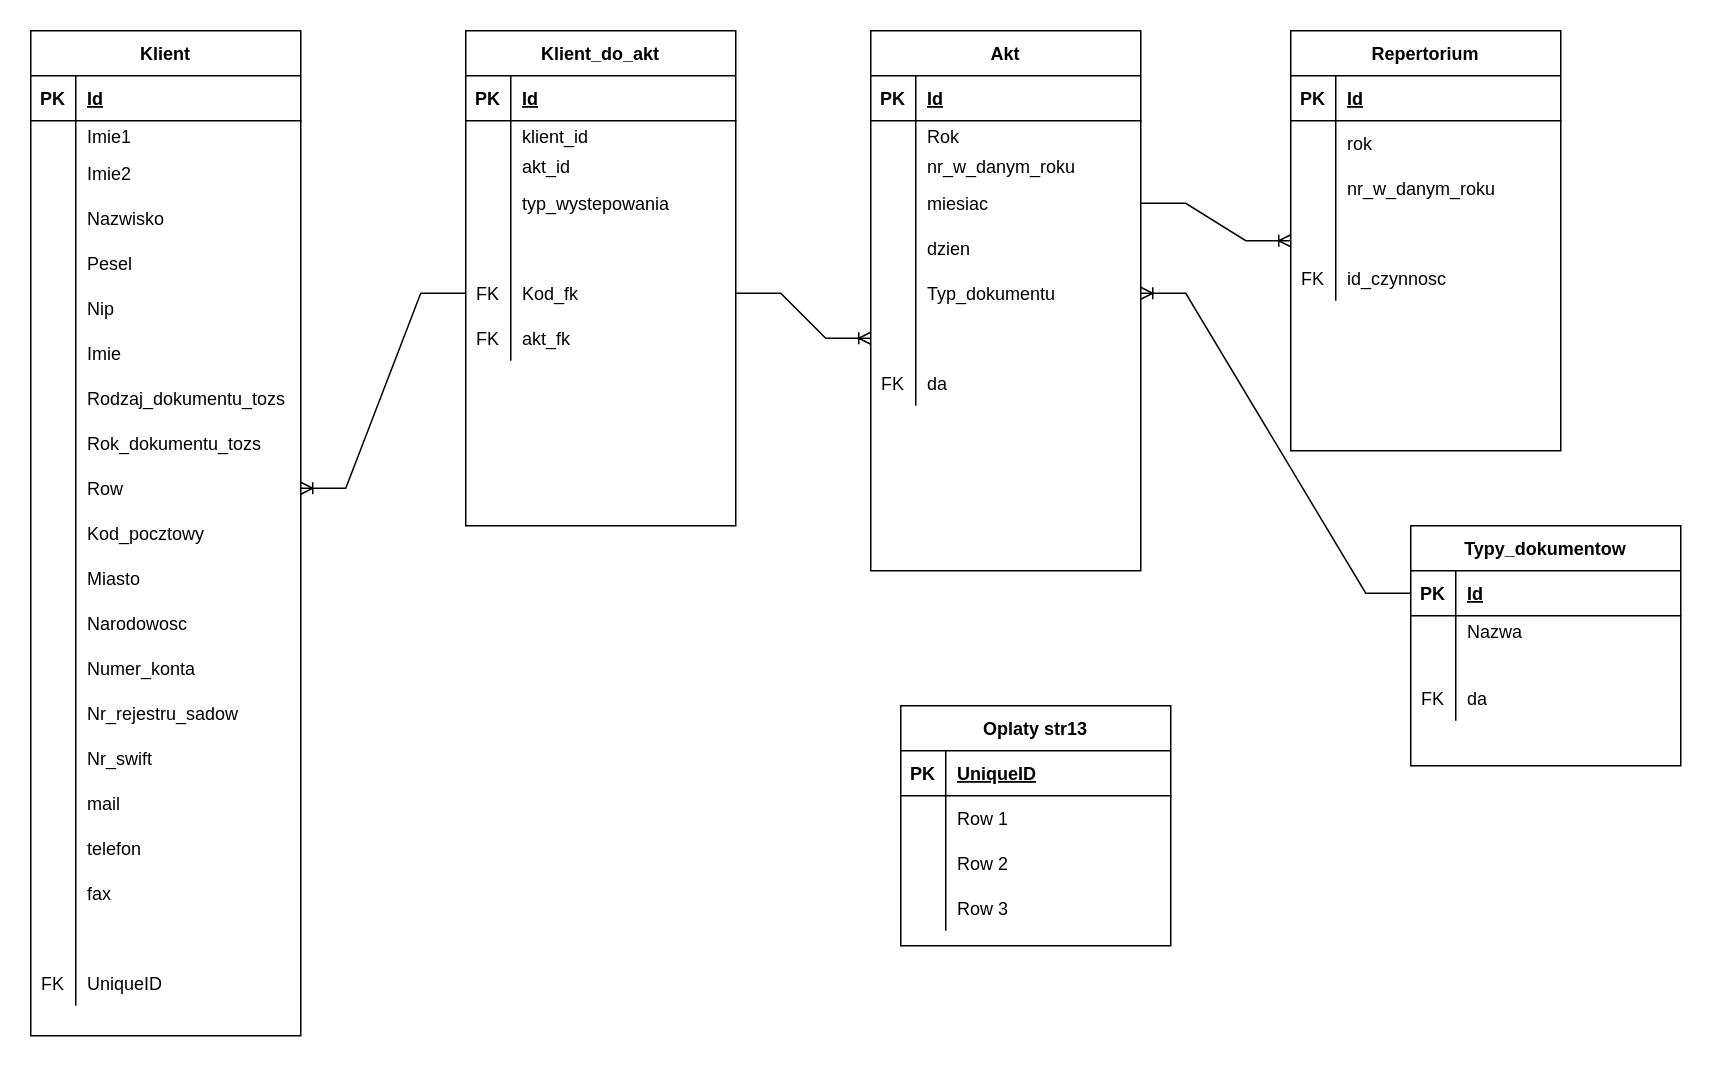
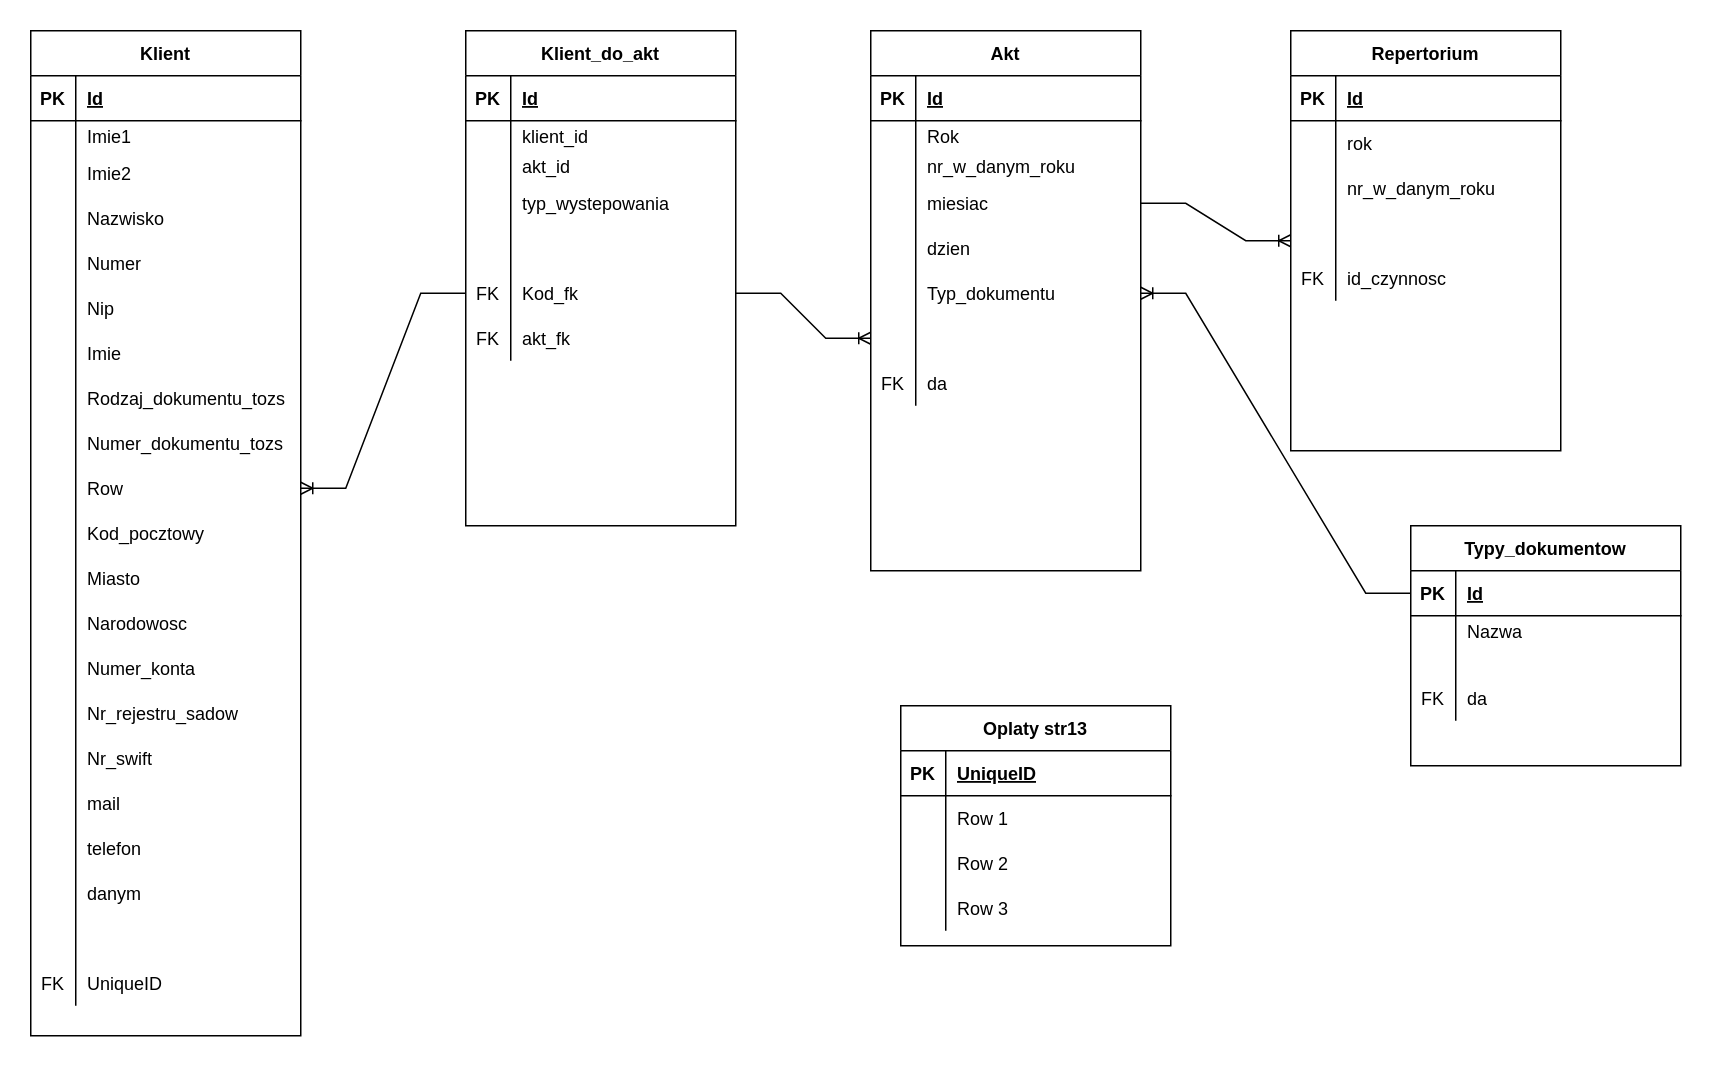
node "Pesel": label "Pesel" -> "Numer"
node "Rok_dokumentu_tozs": label "Rok_dokumentu_tozs" -> "Numer_dokumentu_tozs"
node "fax": label "fax" -> "danym"
